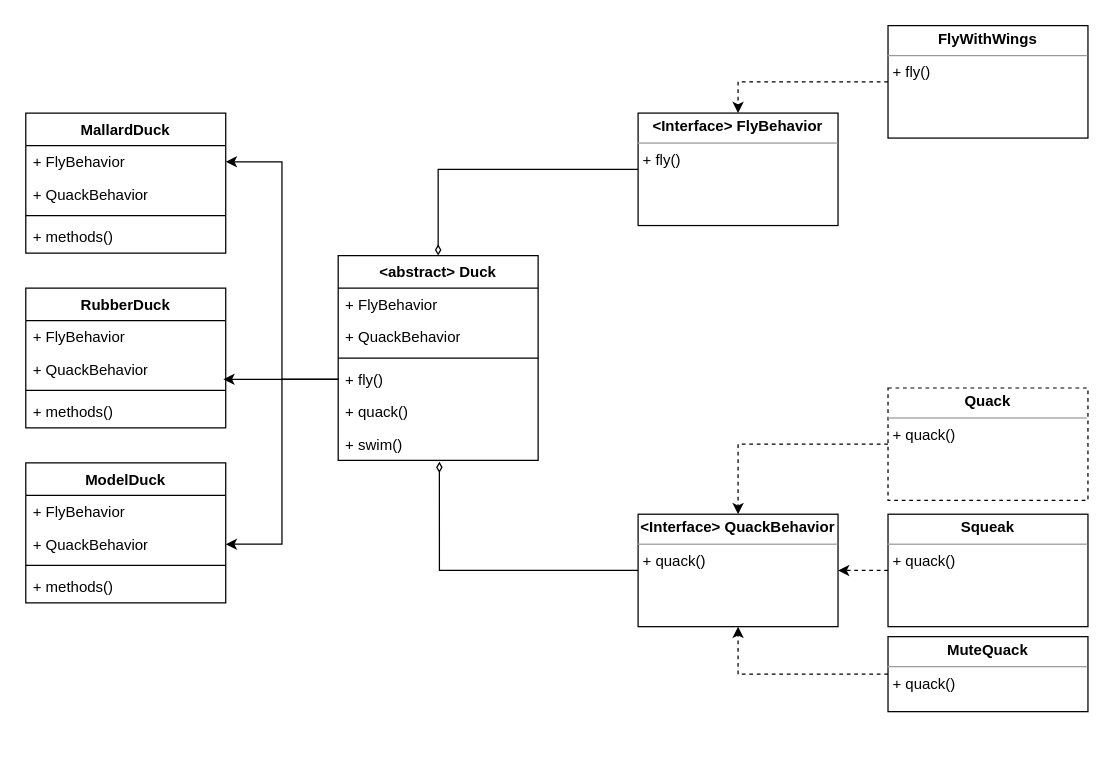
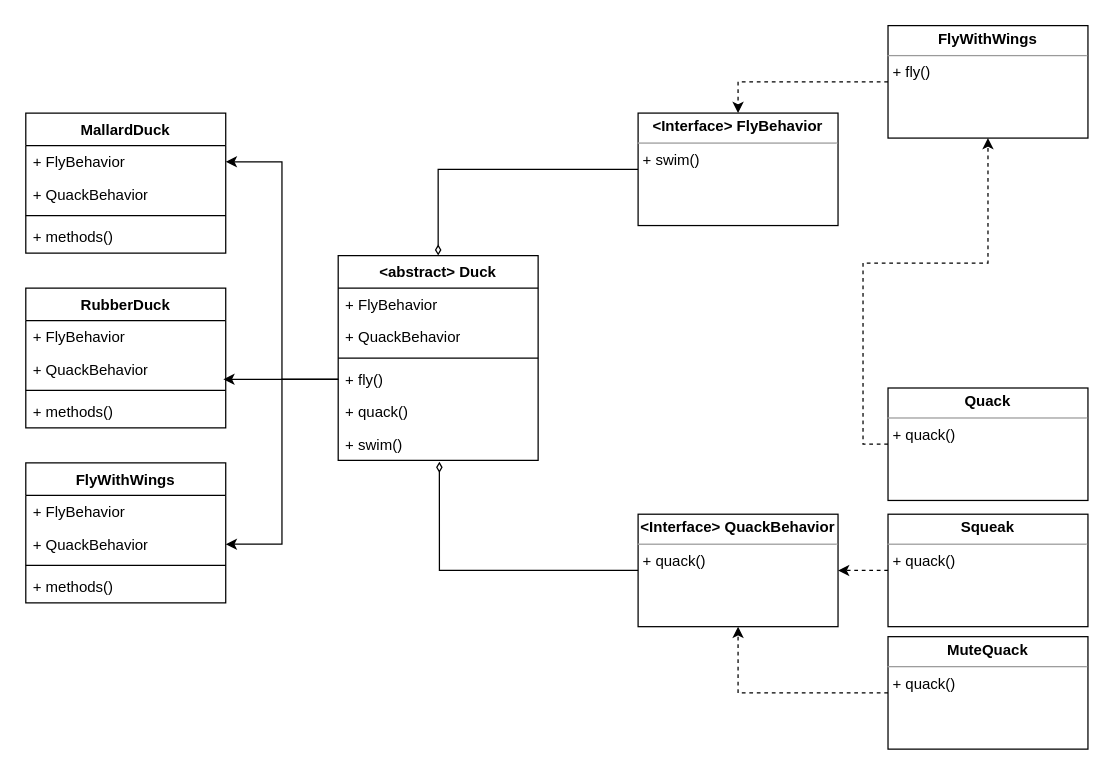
node "<Interface> FlyBehavior + fly()": label "<Interface> FlyBehavior + fly()" -> "<Interface> FlyBehavior + swim()"
edge "Quack + quack()" -> "<Interface> QuackBehavior + quack()": now "Quack + quack()" -> "FlyWithWings + fly()"
node "Quack + quack()": style dashed -> solid
node "ModelDuck": label "ModelDuck" -> "FlyWithWings"
node "MuteQuack + quack()": size 200x75 -> 200x113
